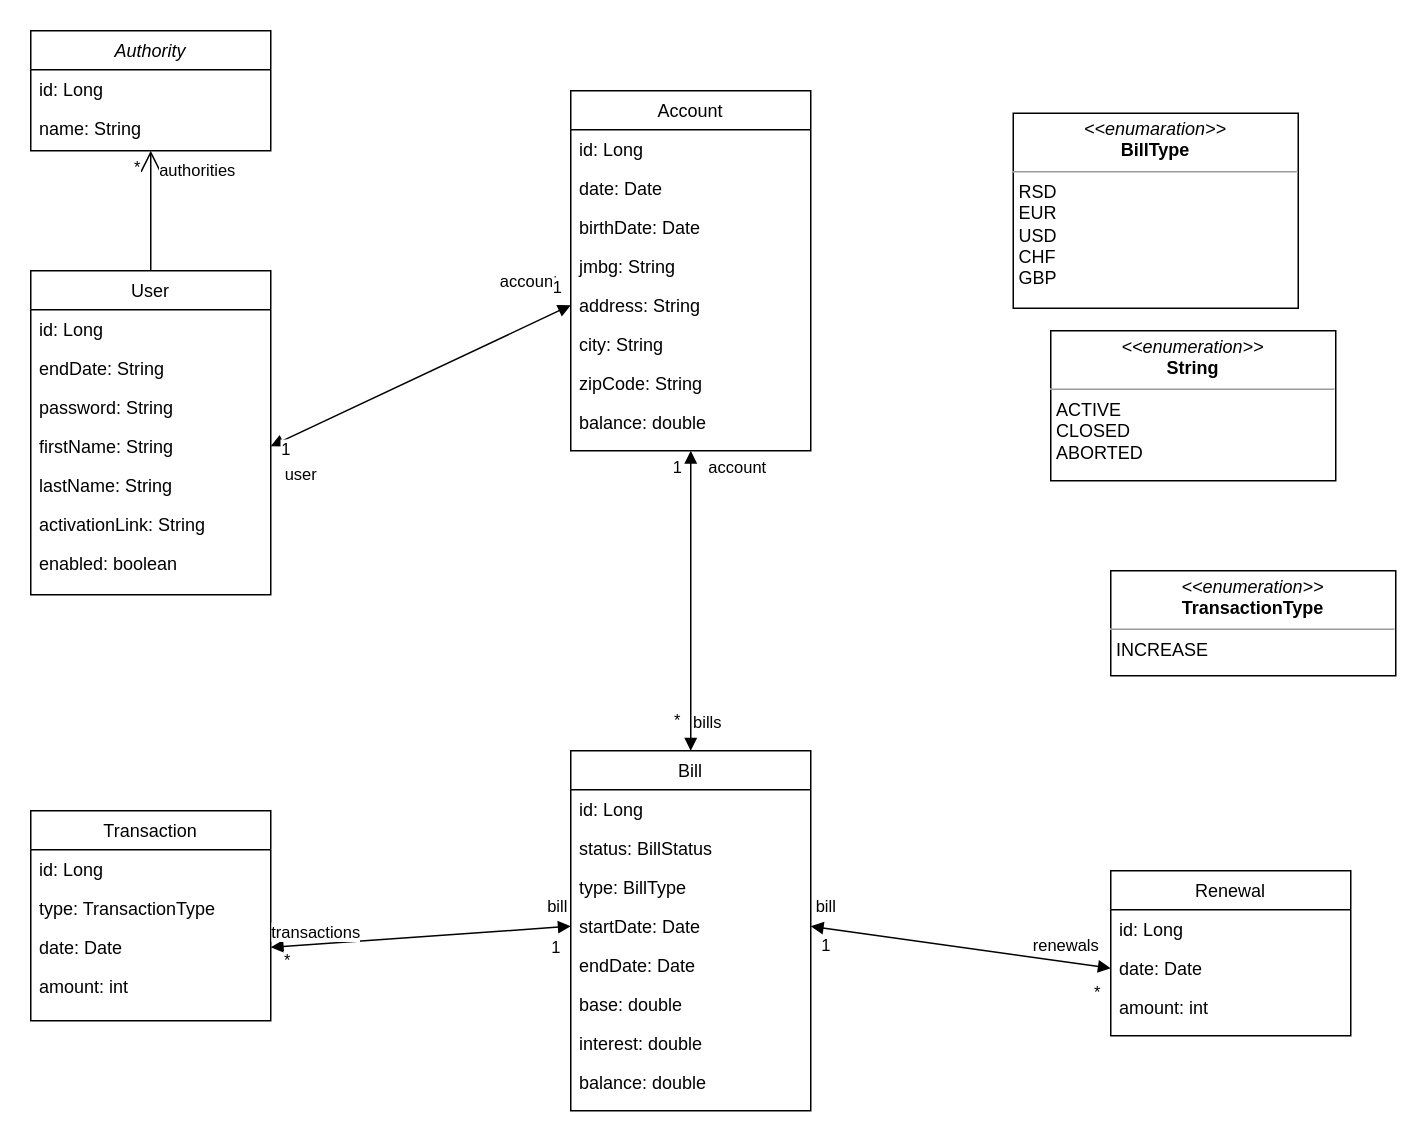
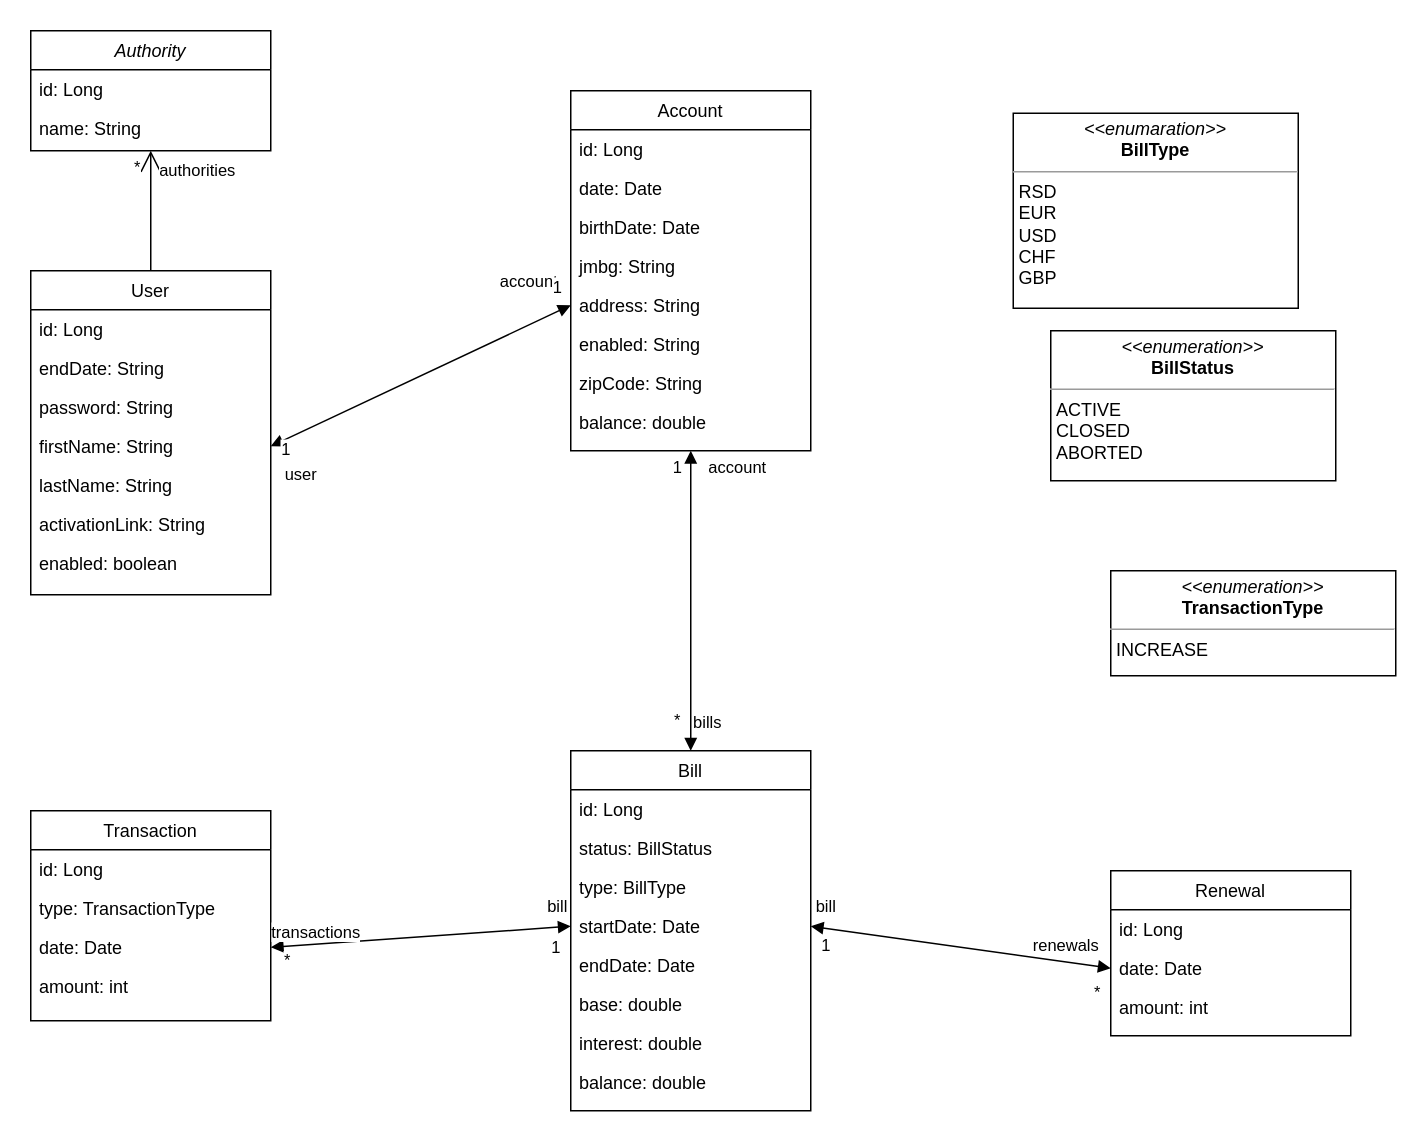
node "city: String": label "city: String" -> "enabled: String"
node "<<enumeration>> String ACTIVE CLOSED ABORTED": label "<<enumeration>> String ACTIVE CLOSED ABORTED" -> "<<enumeration>> BillStatus ACTIVE CLOSED ABORTED"
